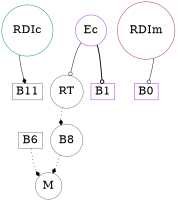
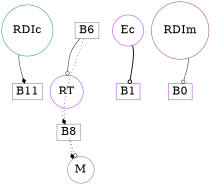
edge "Ec" -> "RT": now "B6" -> "RT"
node "RT": color gray40 -> purple
node "B8": shape circle -> box
edge "B6" -> "M": arrowhead diamond -> odot
